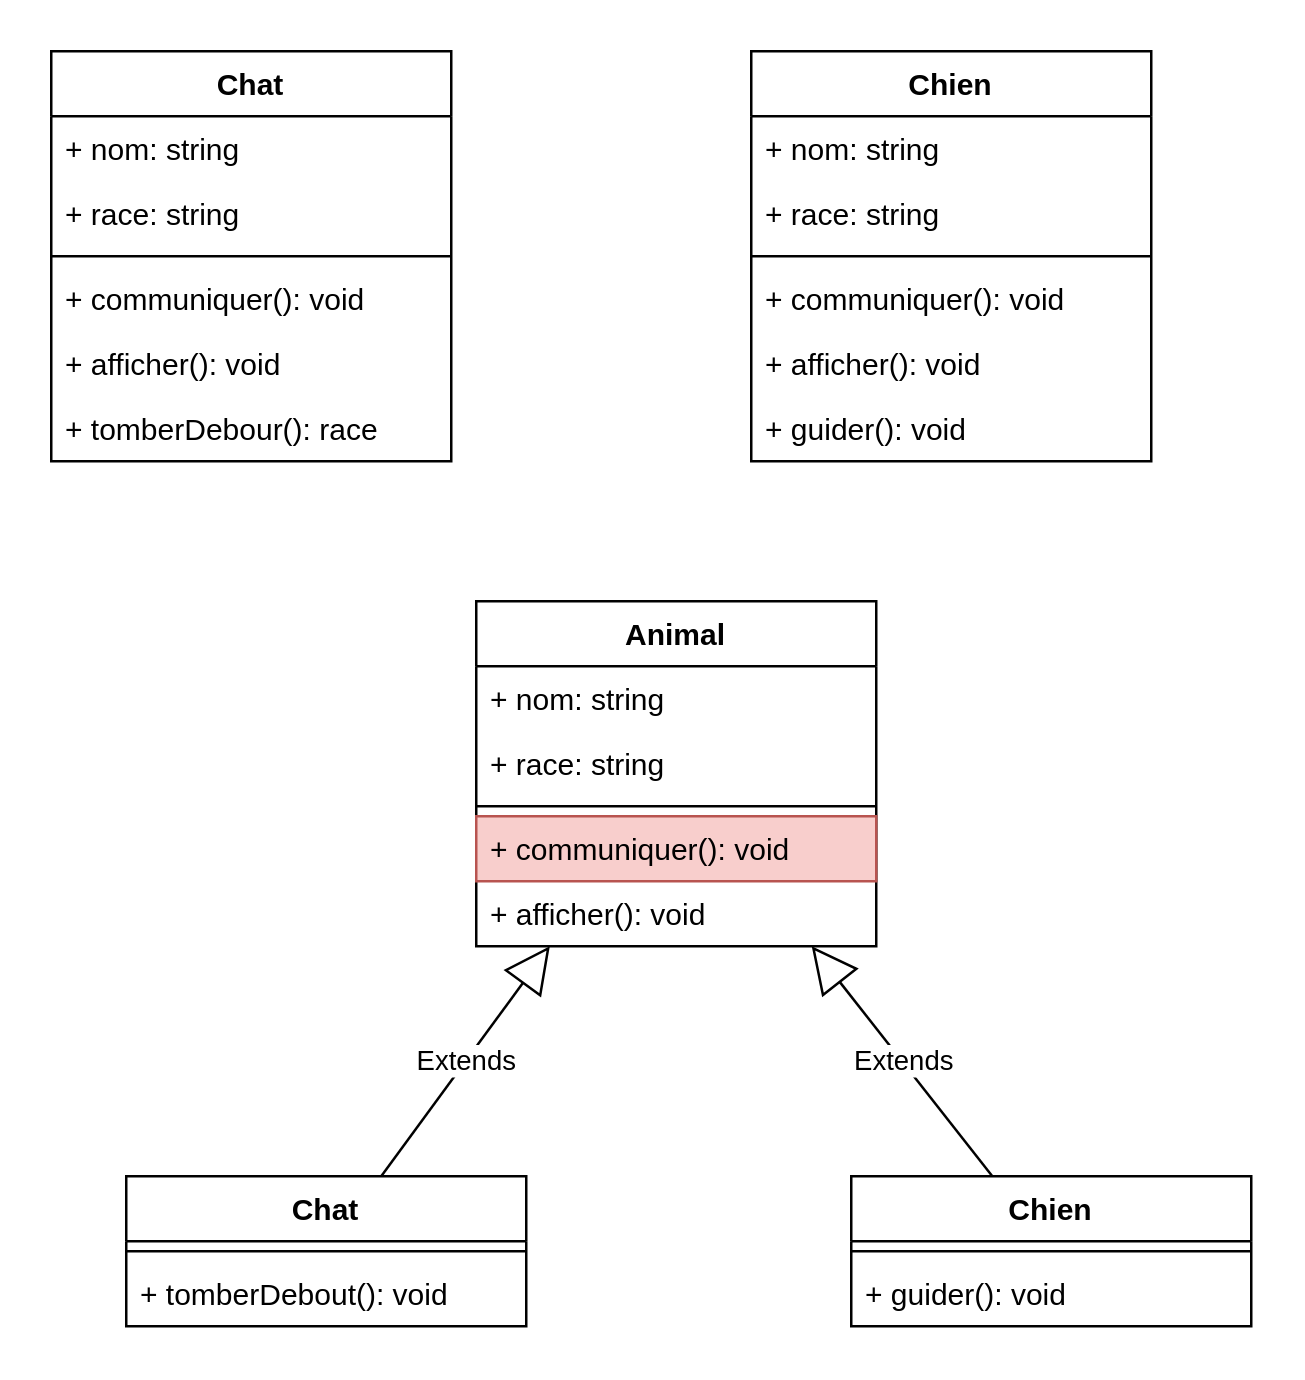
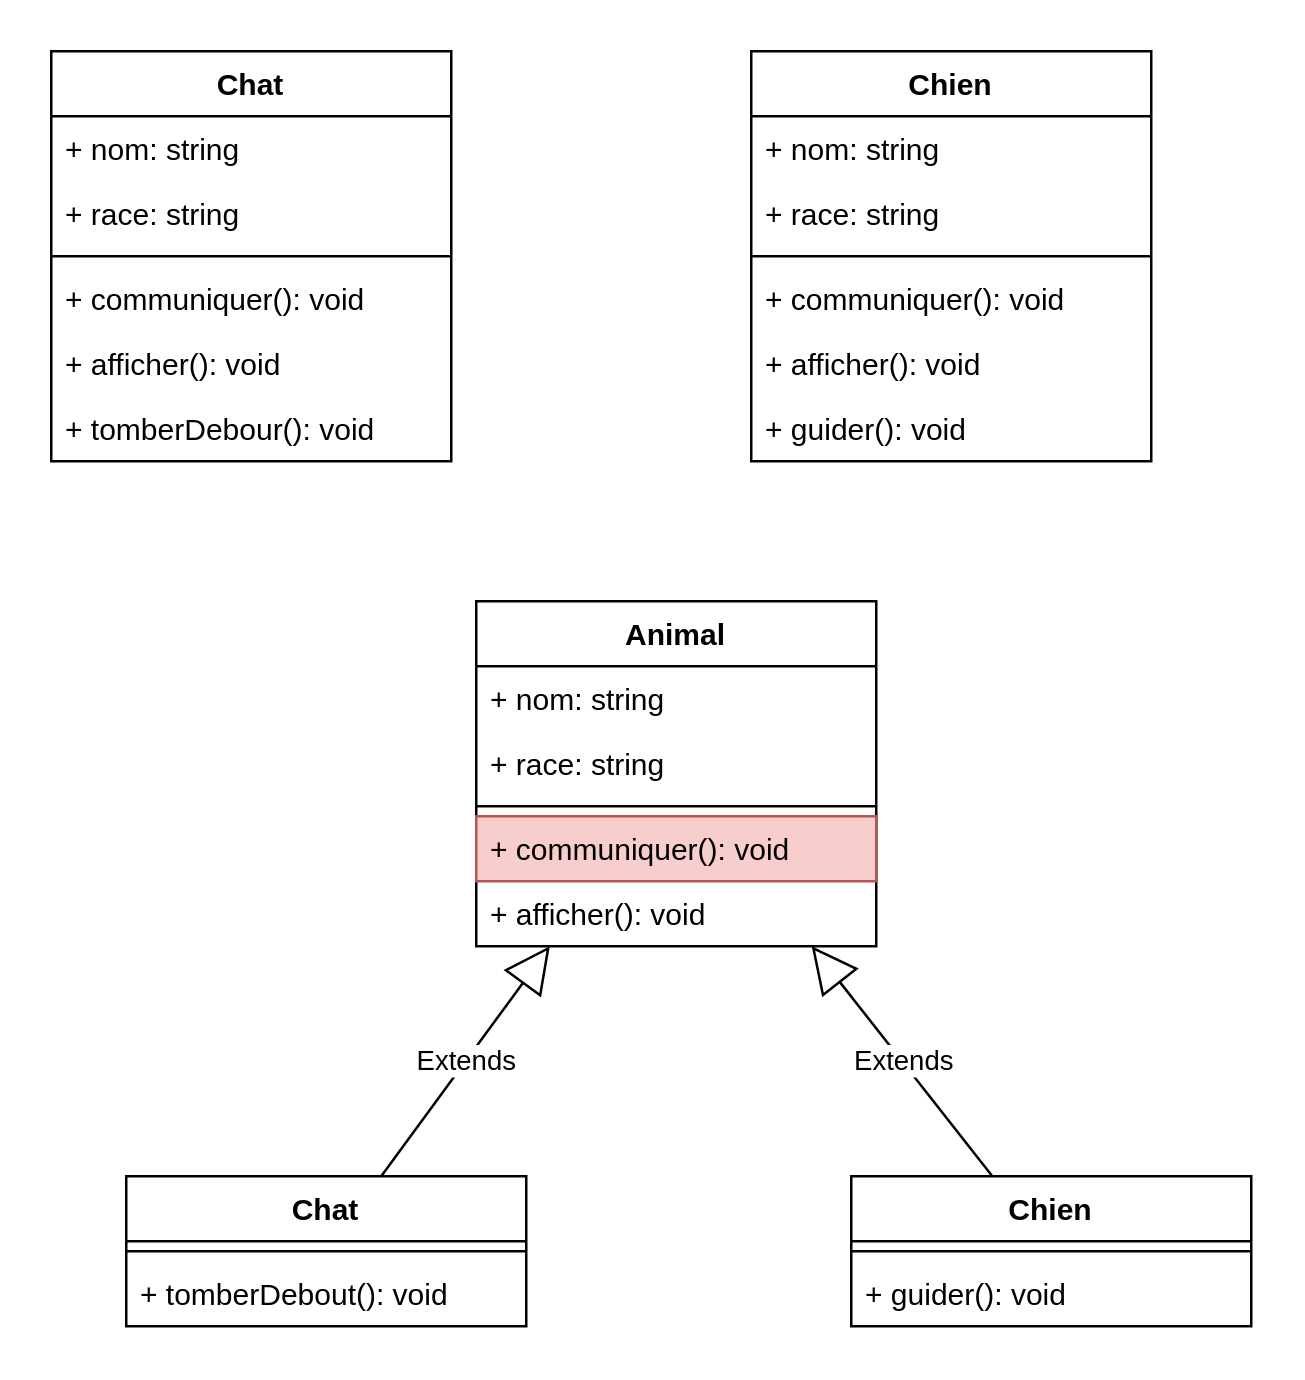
node "+ tomberDebour(): race": label "+ tomberDebour(): race" -> "+ tomberDebour(): void"
